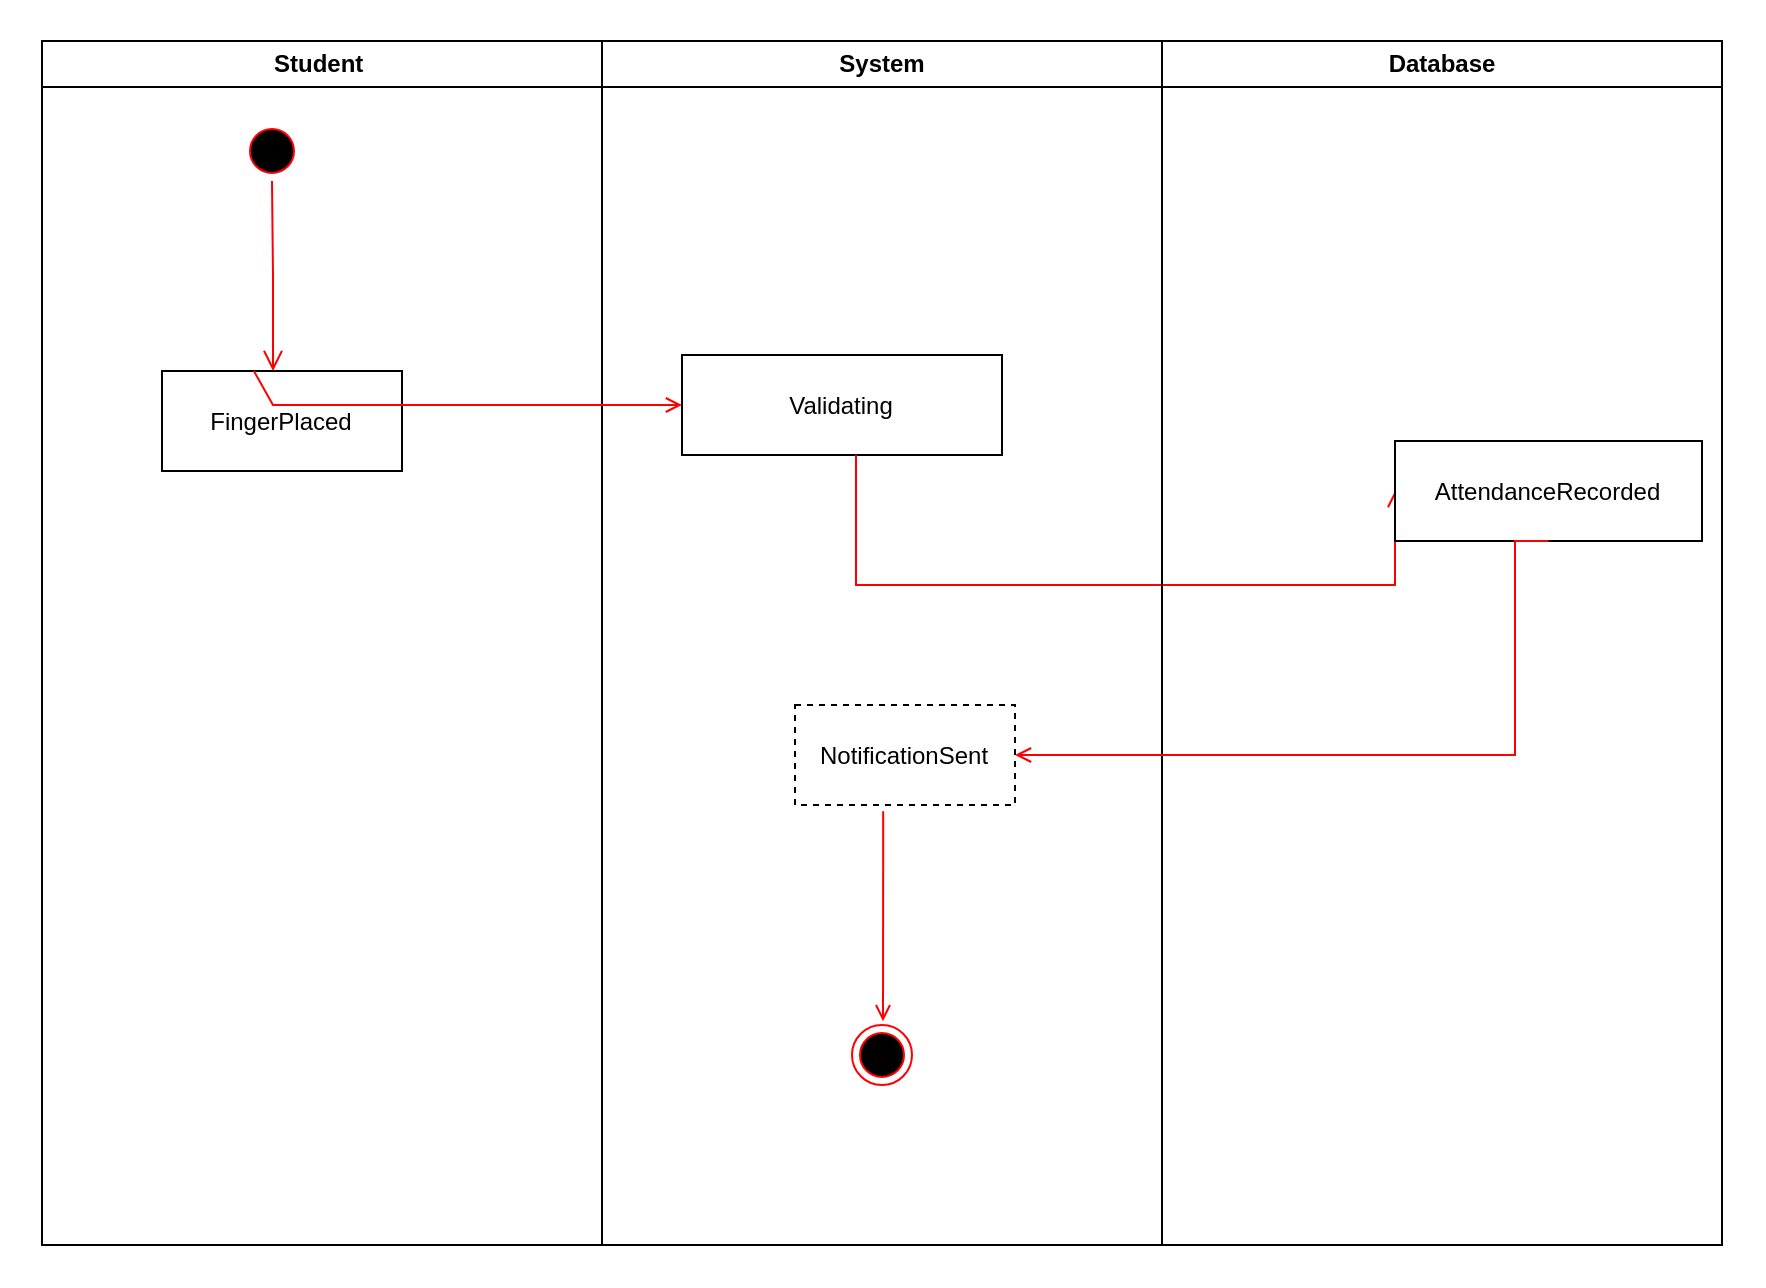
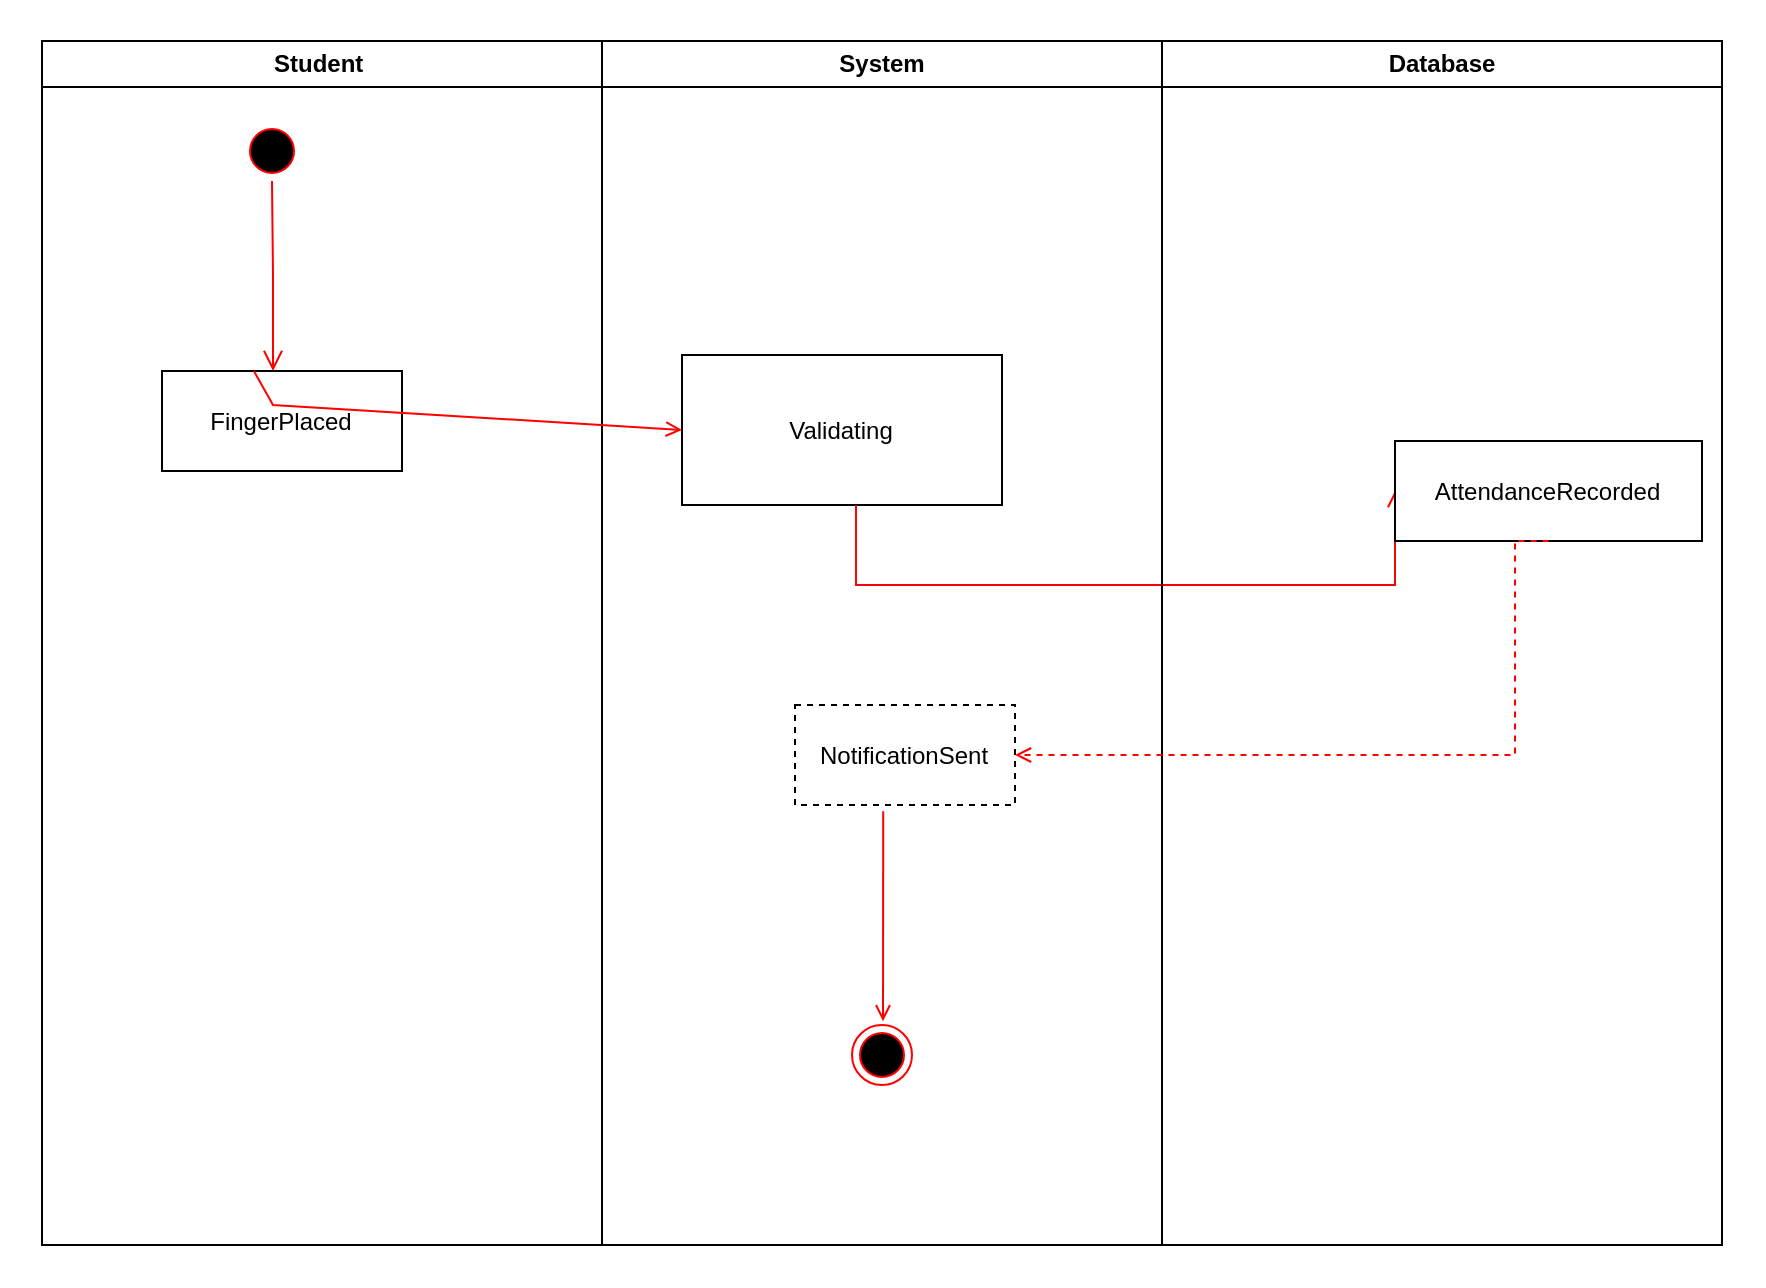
node "Validating": size 320x100 -> 320x150
edge "AttendanceRecorded" -> "NotificationSent": style solid -> dashed
